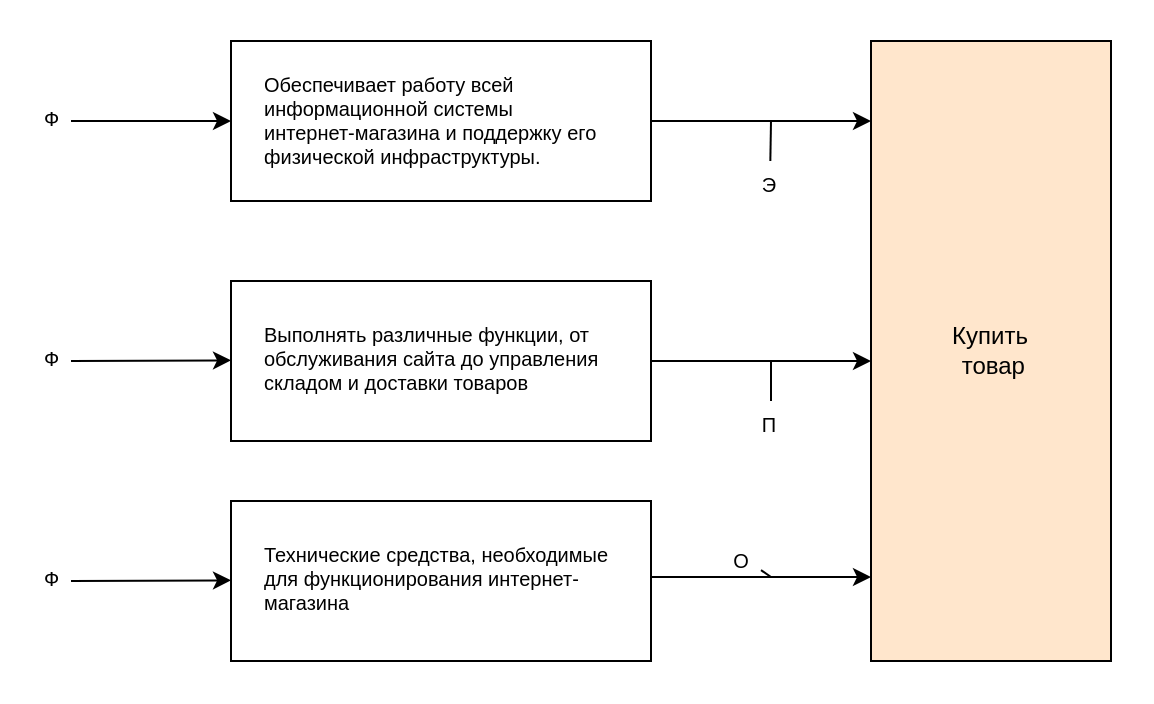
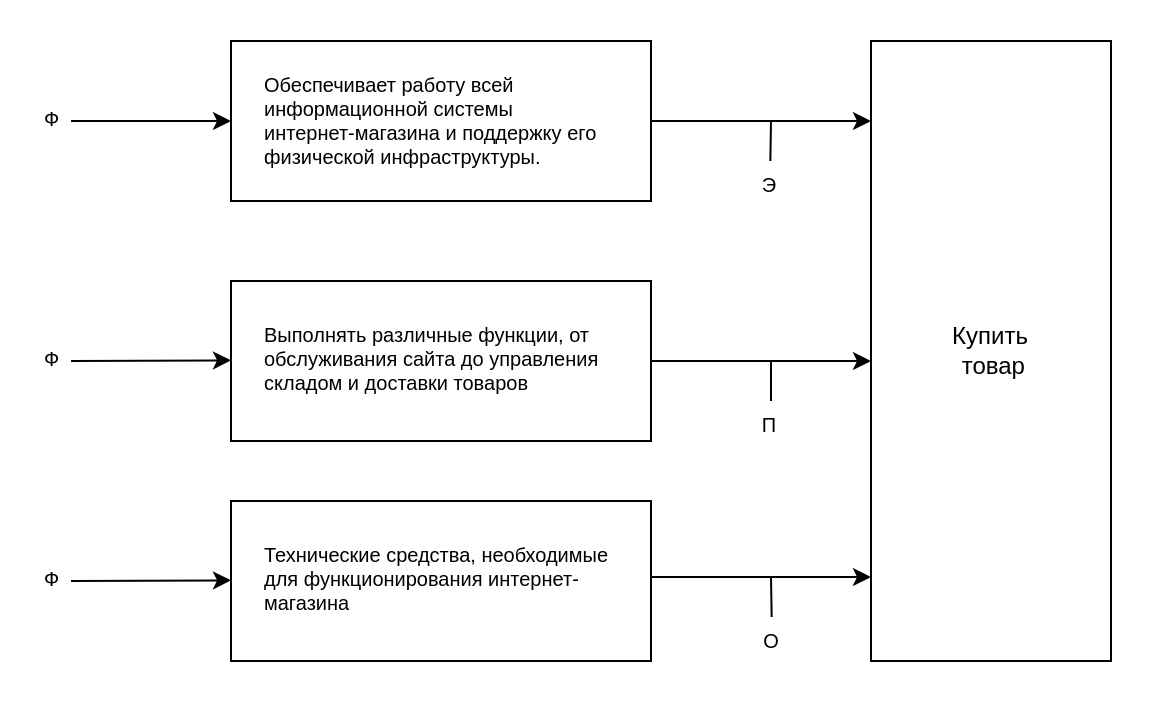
node "Купить товар": fillcolor #ffe6cc -> #ffffff
node "О": moved (742, 557) -> (772, 637)
